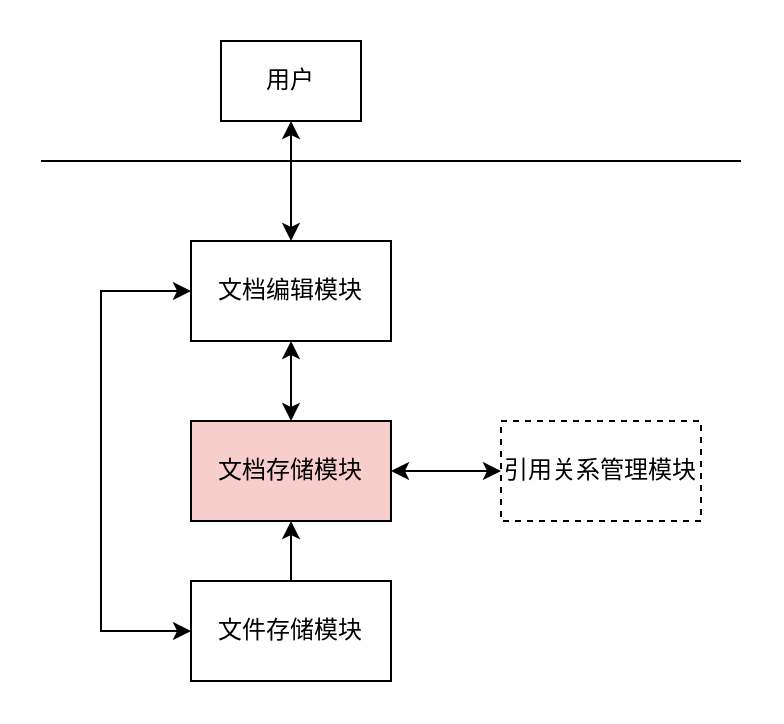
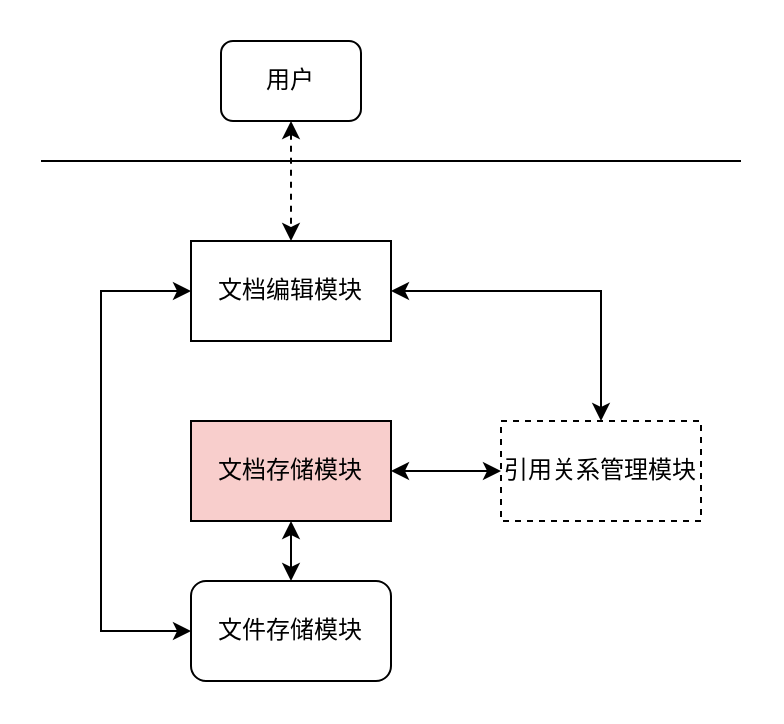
node "用户": shape rectangle -> rounded rectangle
edge "用户" -- "文档编辑模块": style solid -> dashed
edge "文档编辑模块" -- "文档存储模块": now "文档编辑模块" -- "引用关系管理模块"
edge "文件存储模块" -> "文档存储模块": arrowhead none -> classic
node "文件存储模块": shape rectangle -> rounded rectangle
